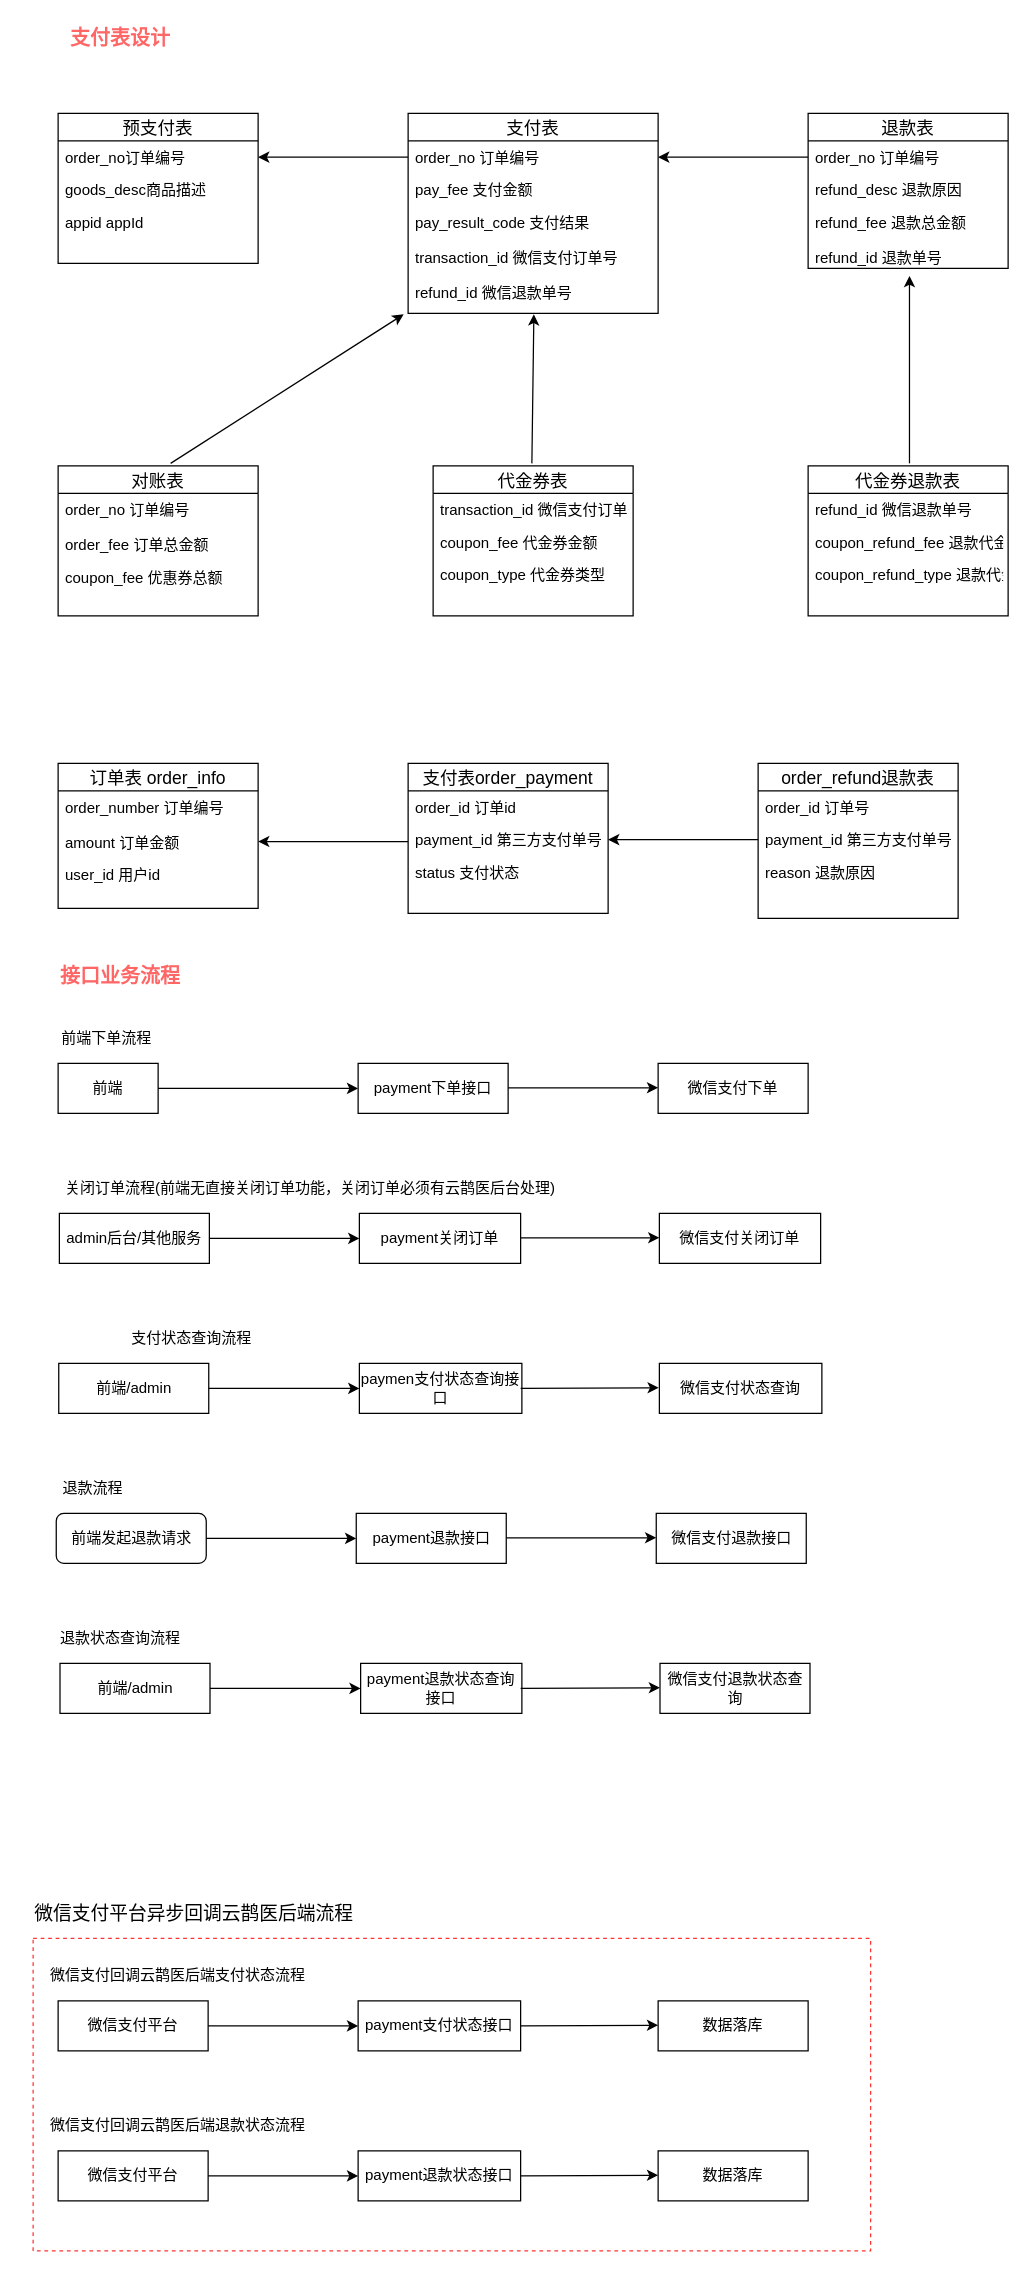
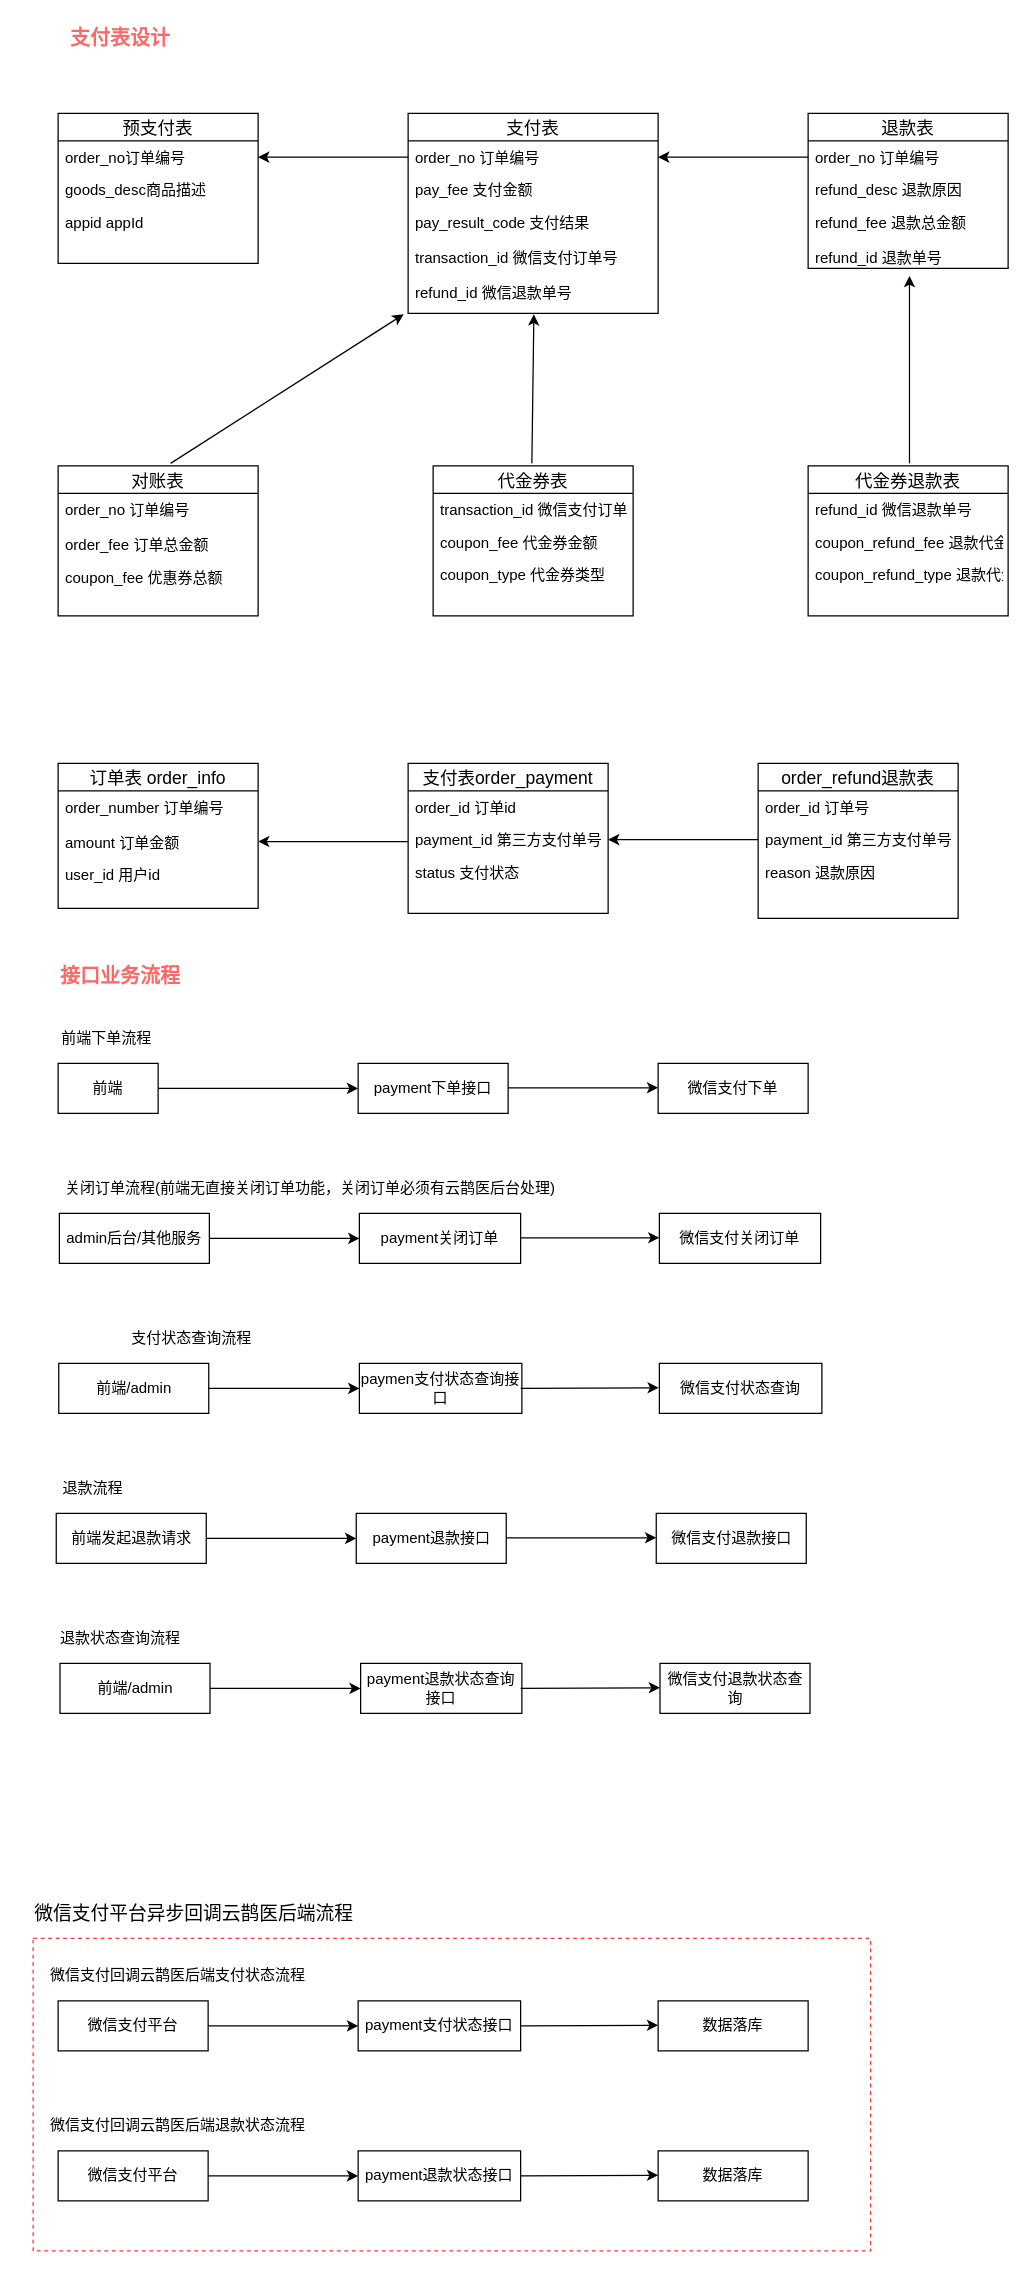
node "前端发起退款请求": shape rounded rectangle -> rectangle
